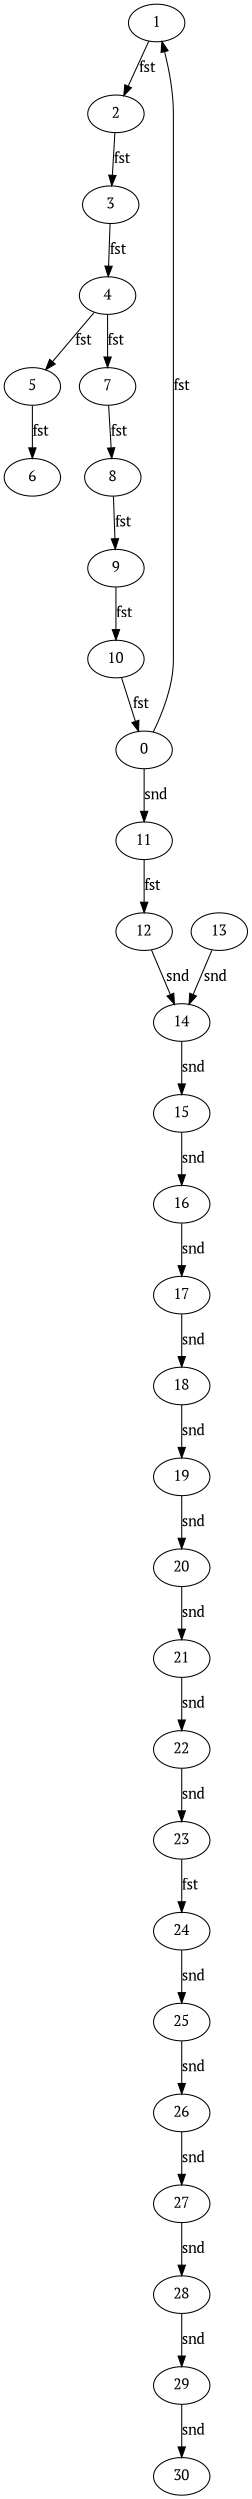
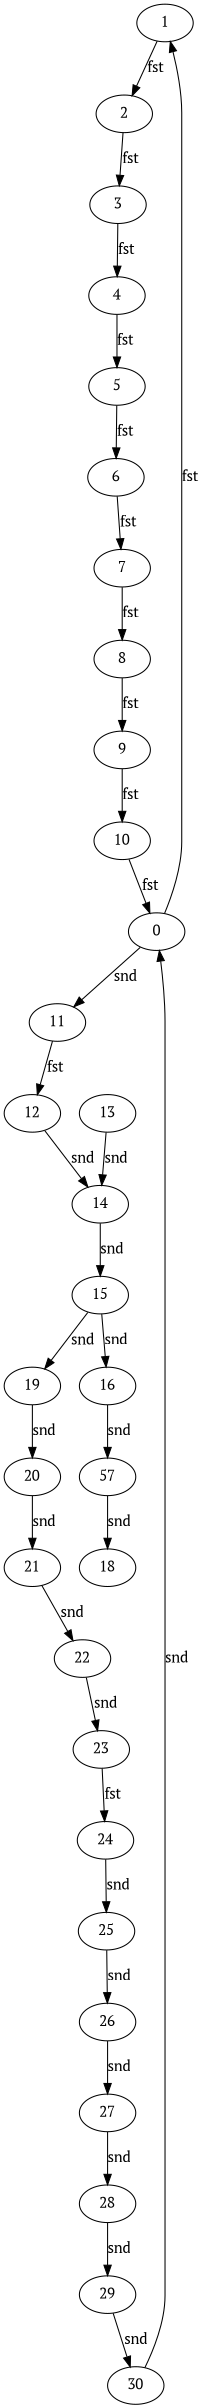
edge "4" -> "7": now "6" -> "7"
node "17": label "17" -> "57"
edge "18" -> "19": now "15" -> "19"
edge "30" -> "0": added, label "snd"
